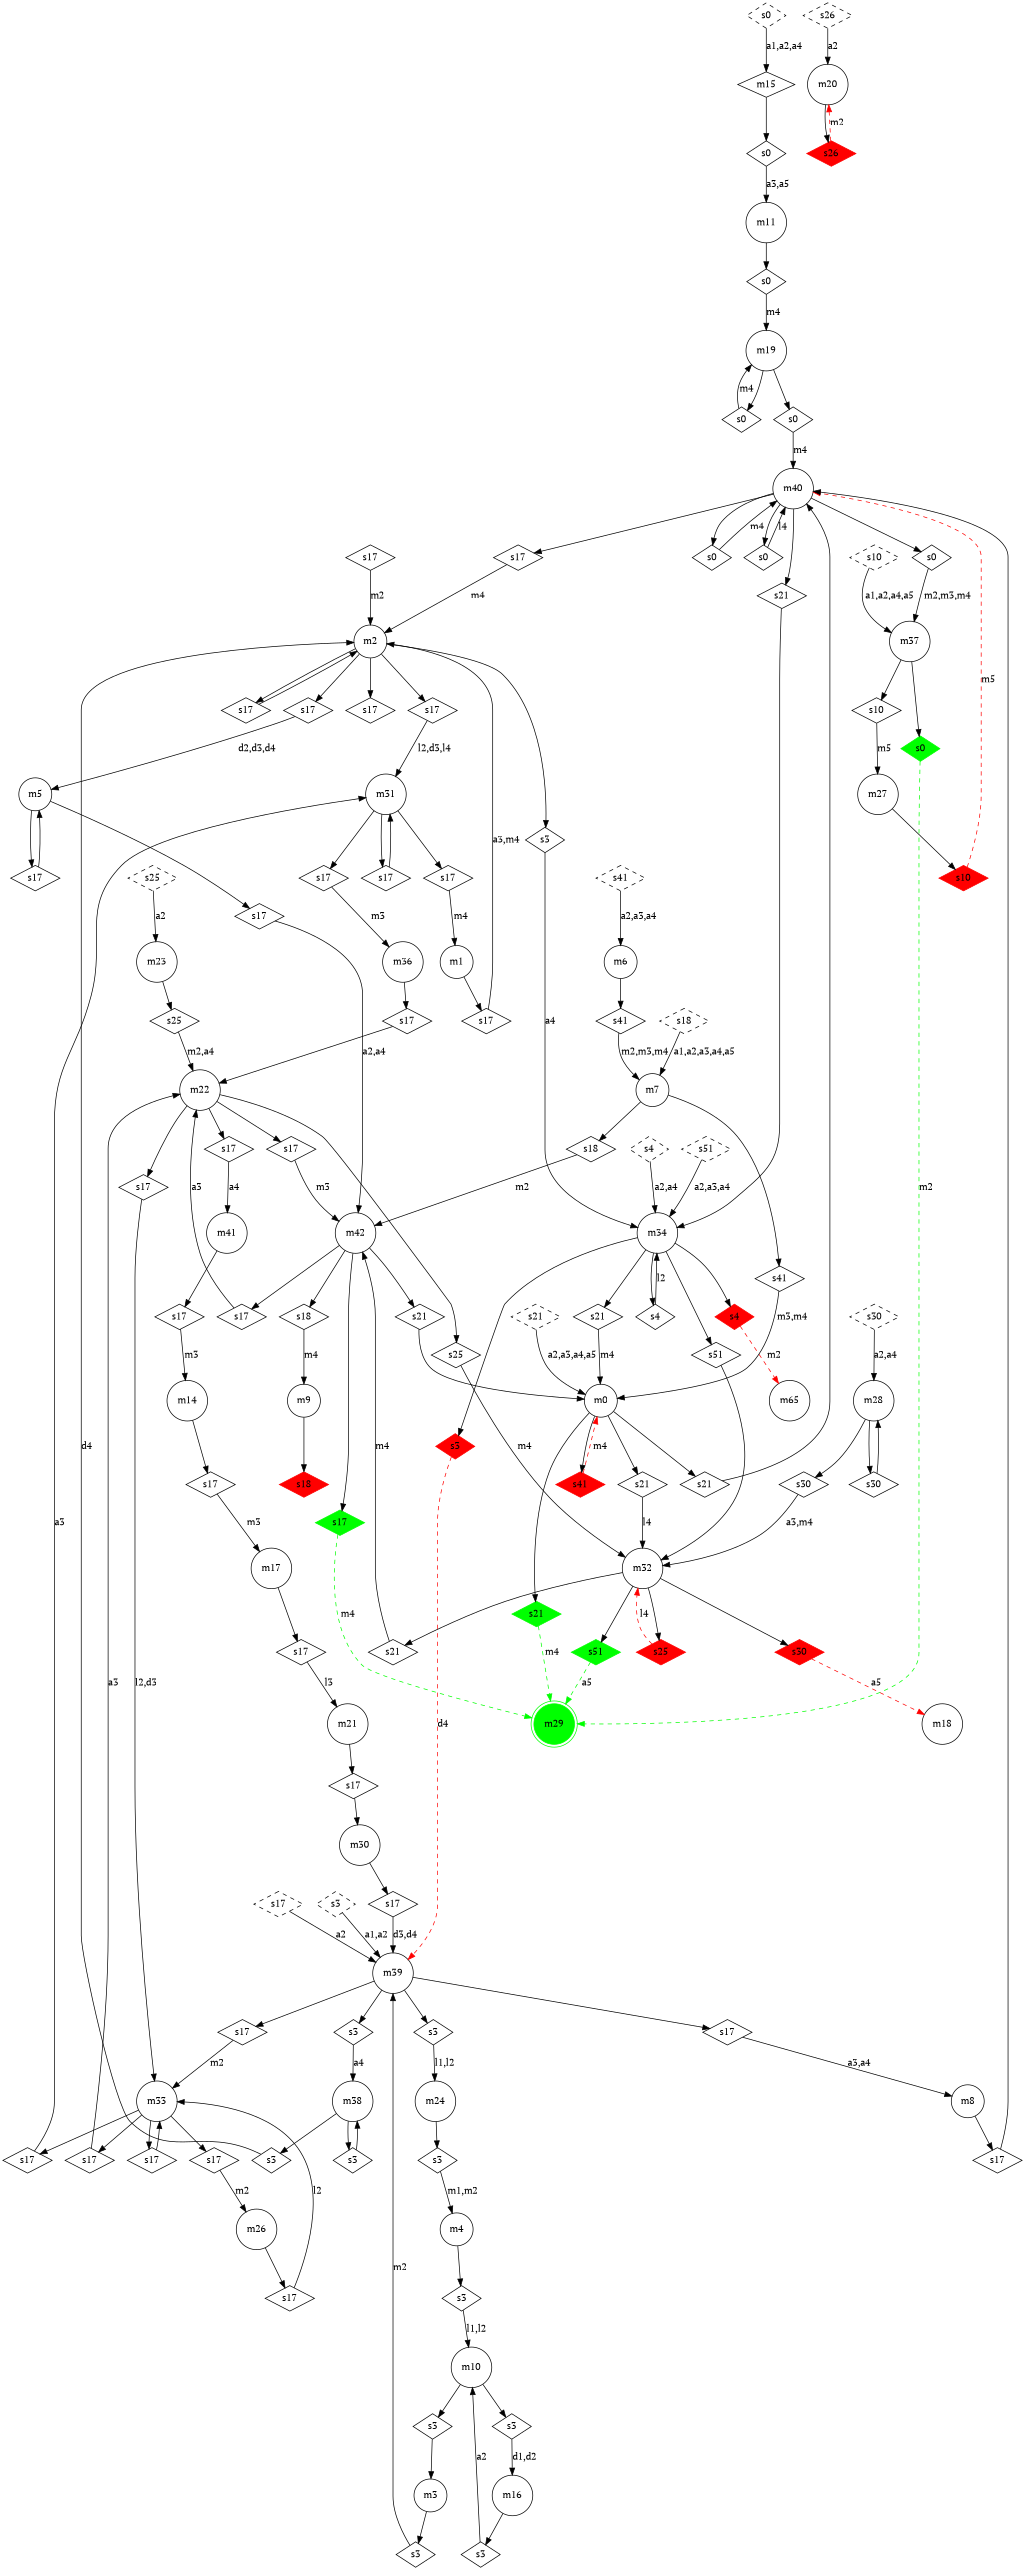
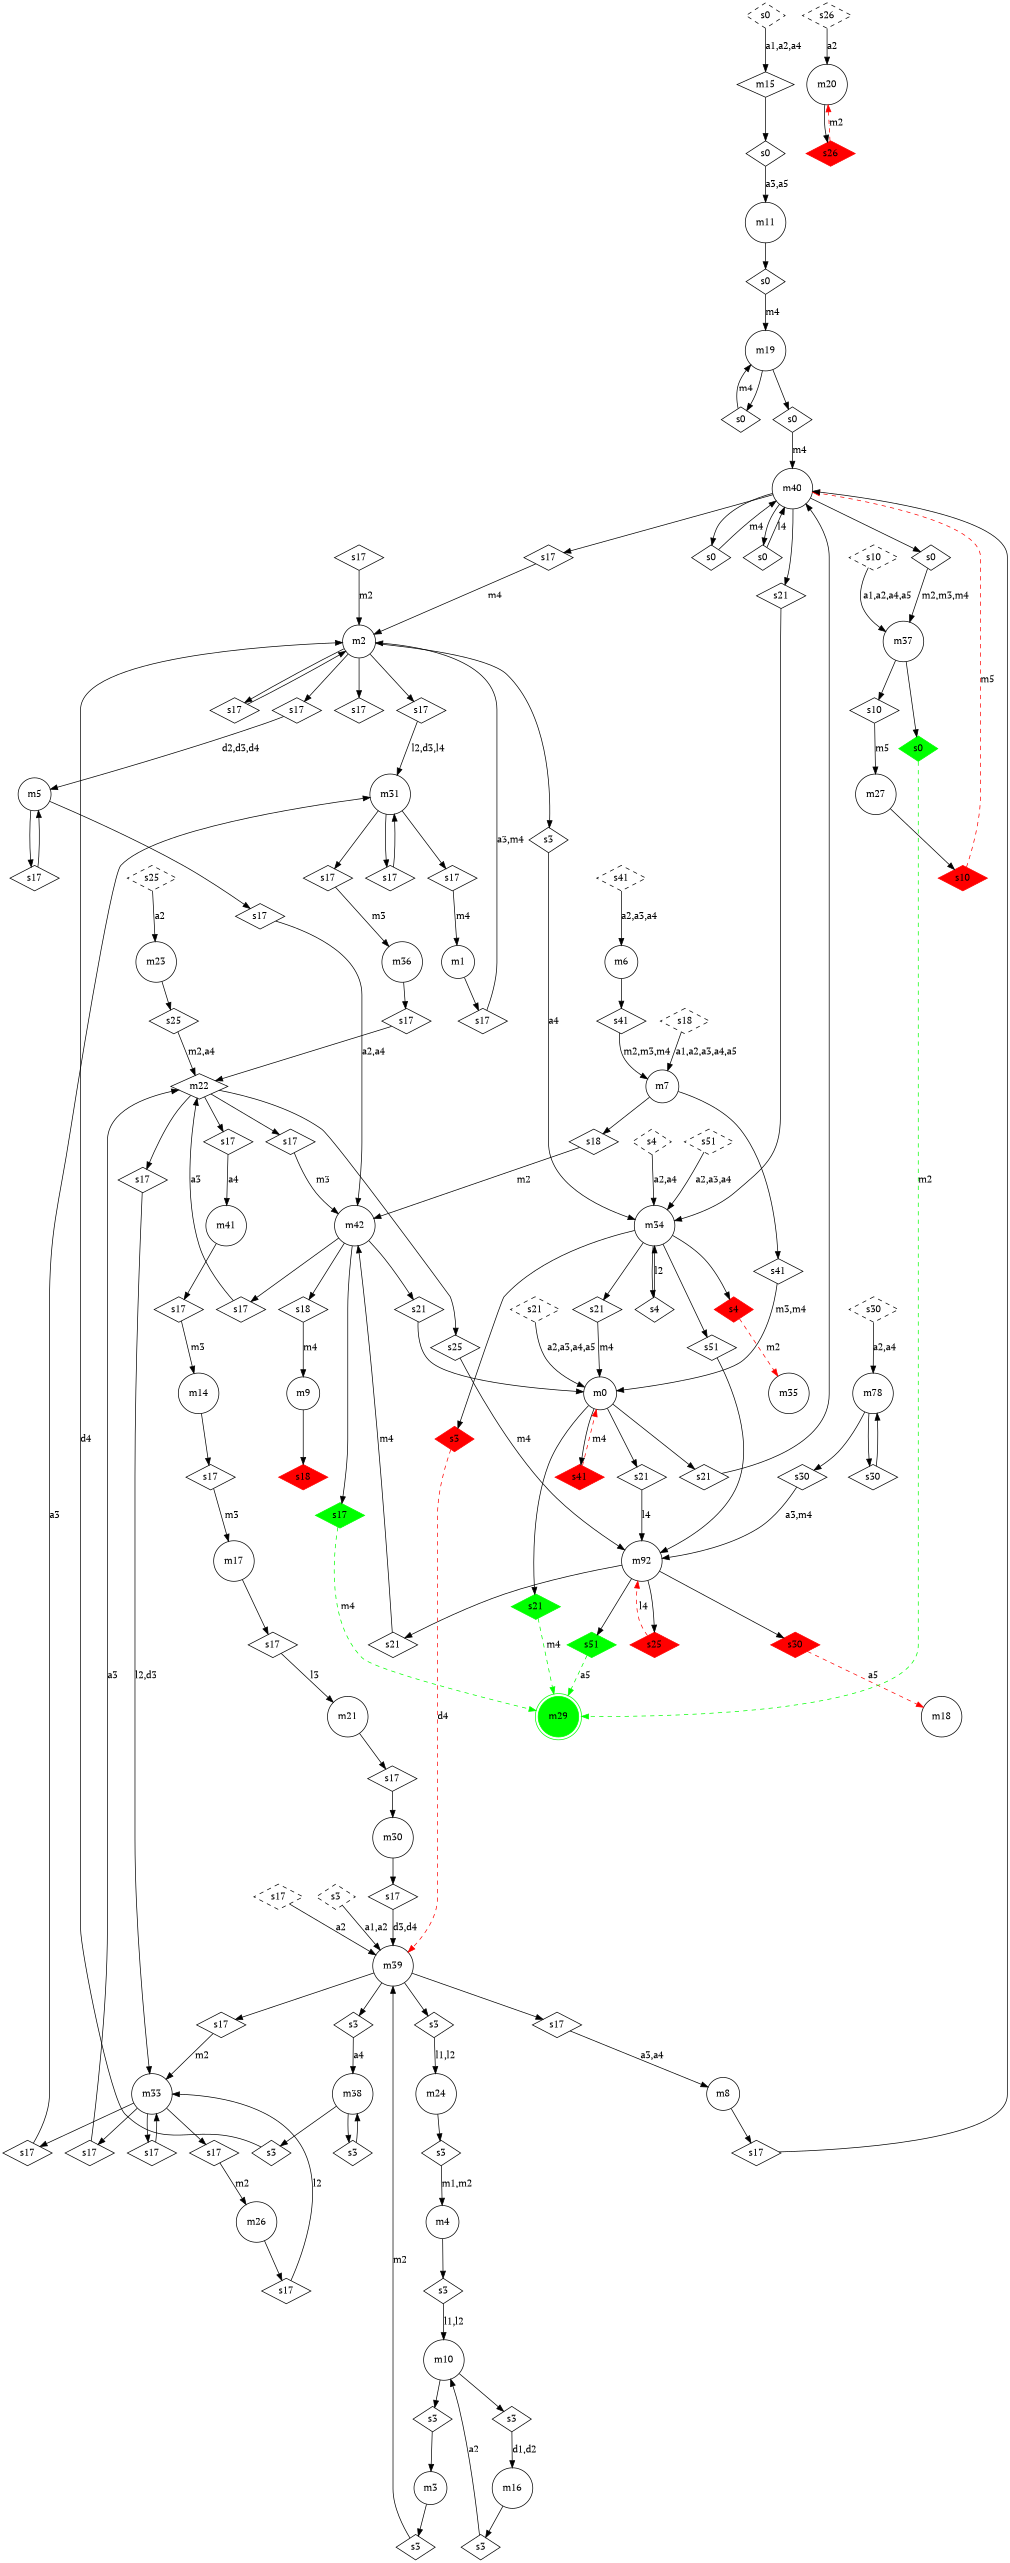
node "m22": shape circle -> diamond
node "m65": label "m65" -> "m35"
node "m28": label "m28" -> "m78"
node "m32": label "m32" -> "m92"
